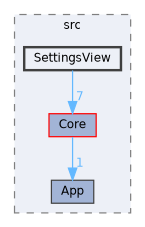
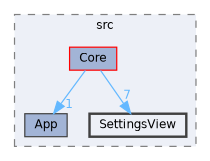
edge "SettingsView" -> "Core": reversed
